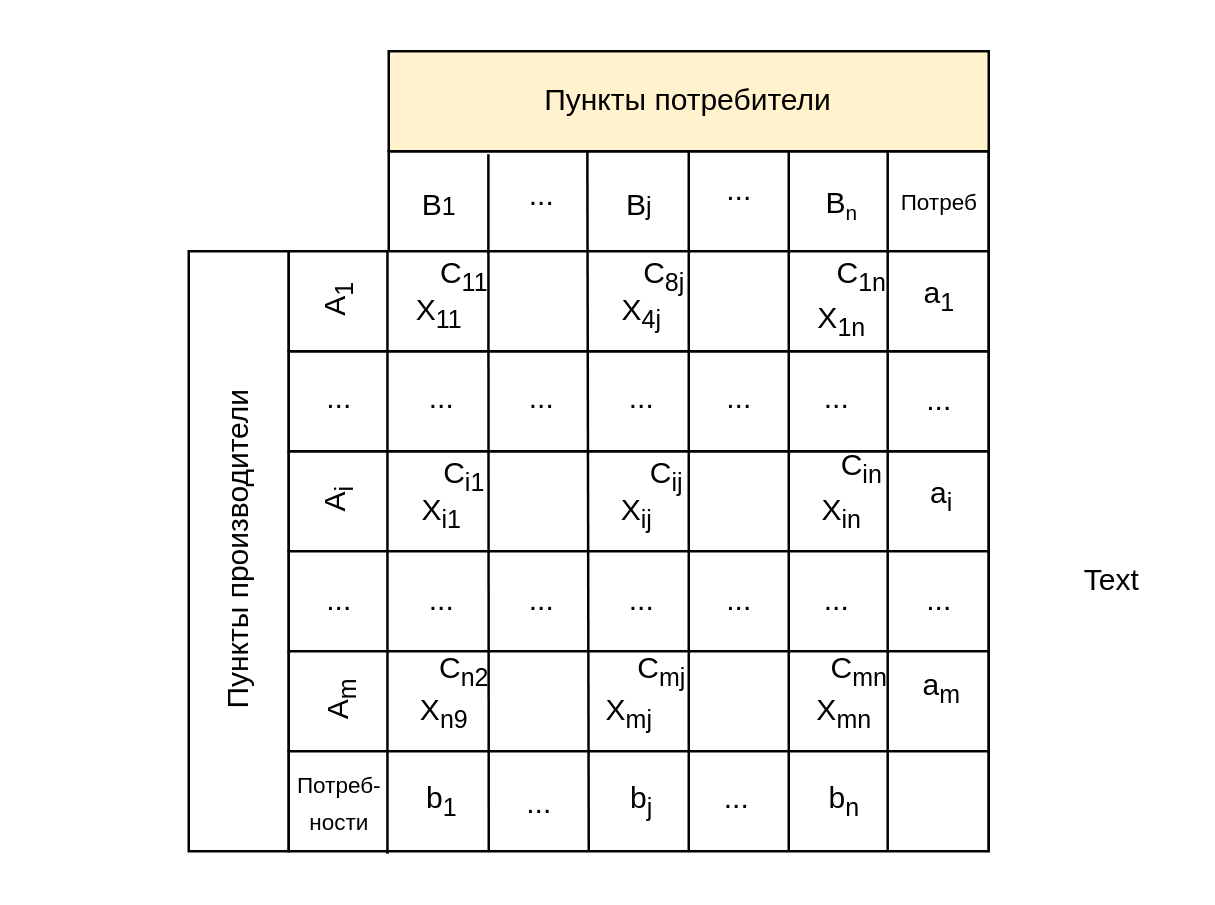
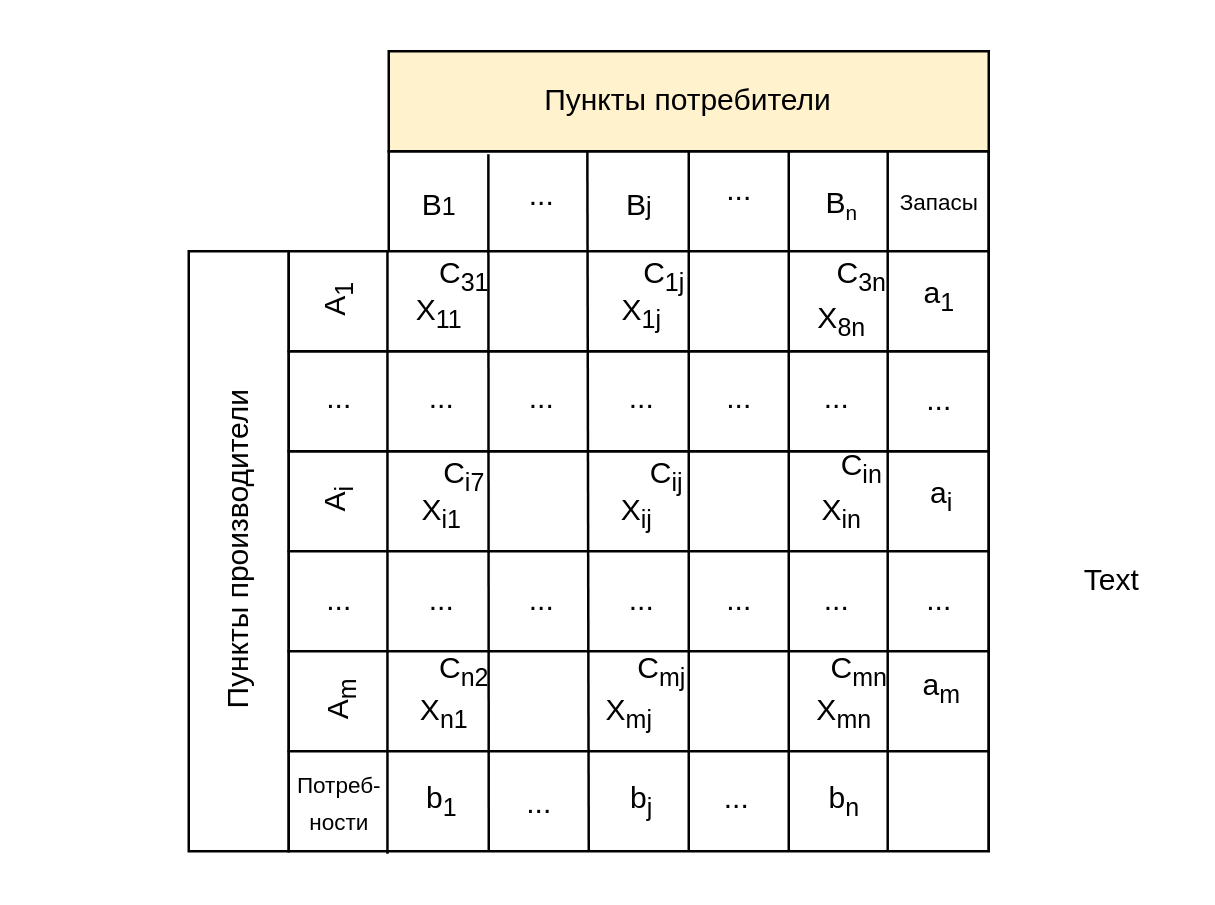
node "Потреб": label "Потреб" -> "Запасы"
node "С11": label "С11" -> "С31"
node "С8j": label "С8j" -> "С1j"
node "С1n": label "С1n" -> "С3n"
node "X4j": label "X4j" -> "X1j"
node "X1n": label "X1n" -> "X8n"
node "Сi1": label "Сi1" -> "Сi7"
node "Xn9": label "Xn9" -> "Xn1"
